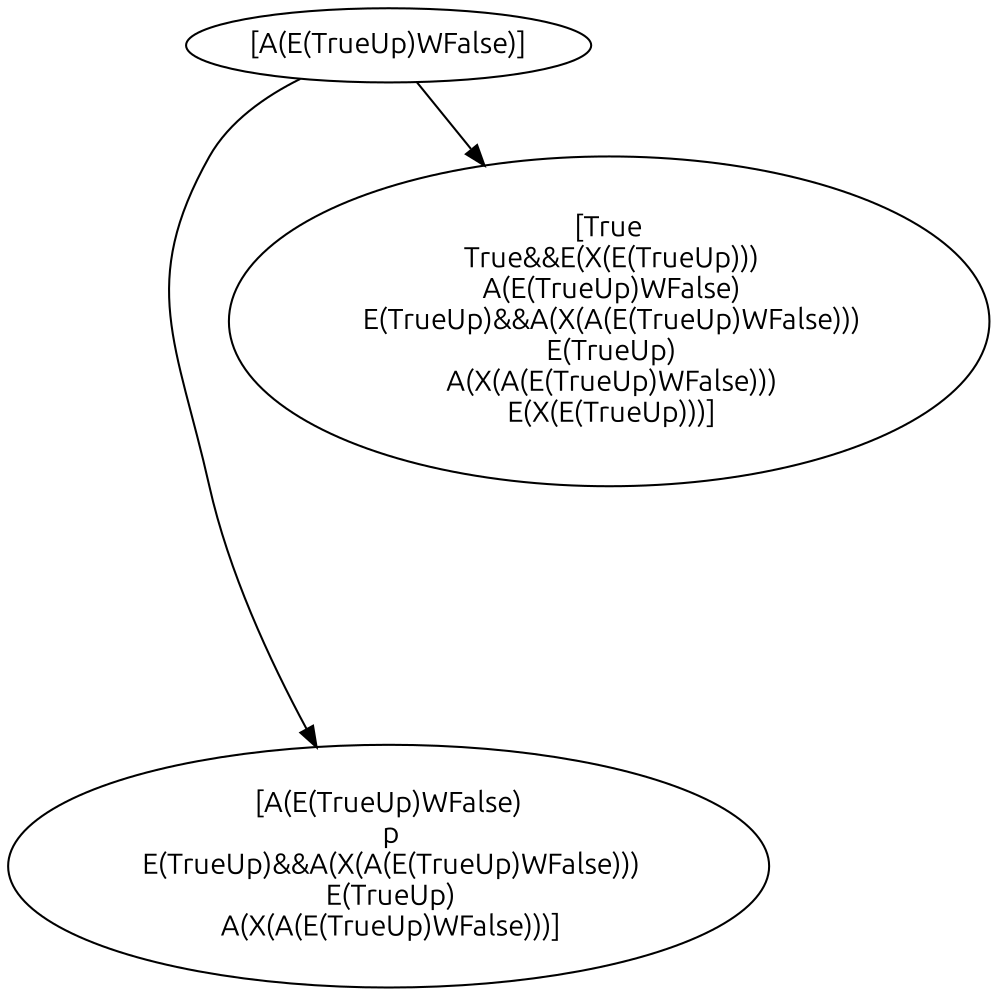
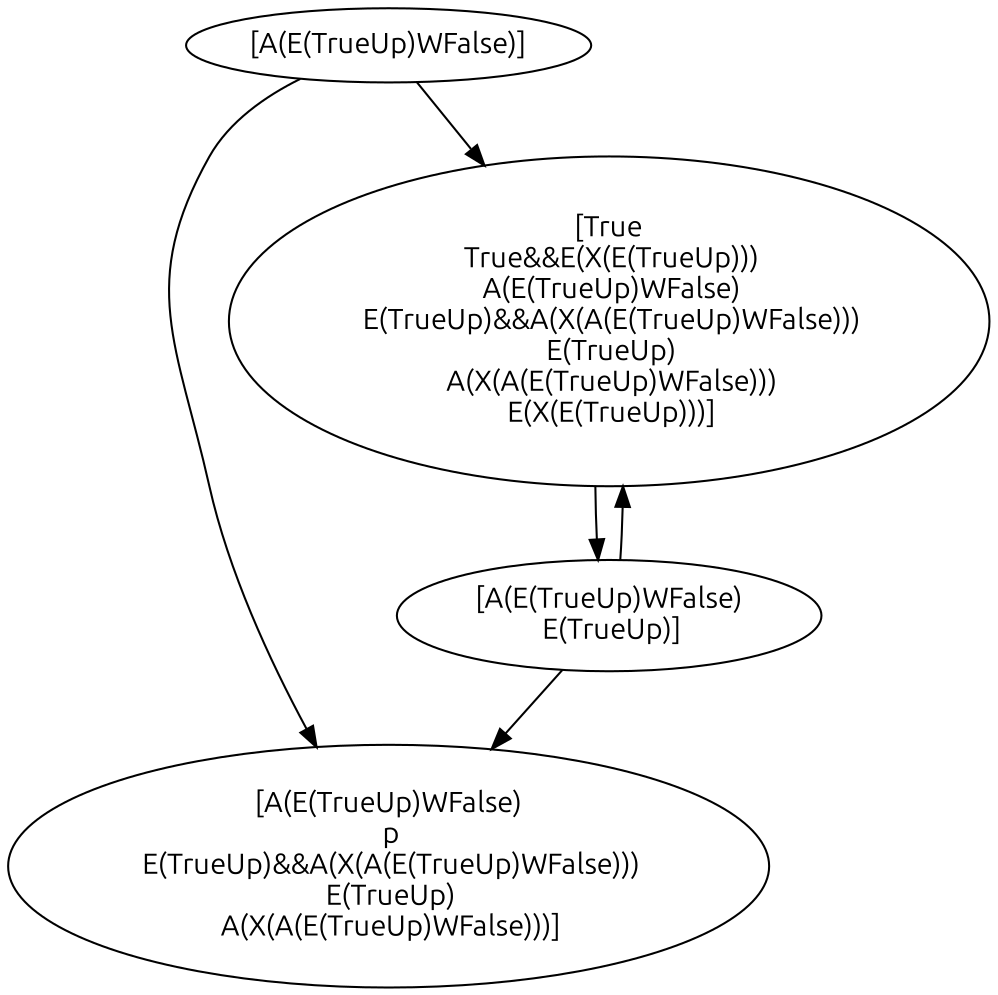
node "[A(E(TrueUp)WFalse) E(TrueUp)]": added
